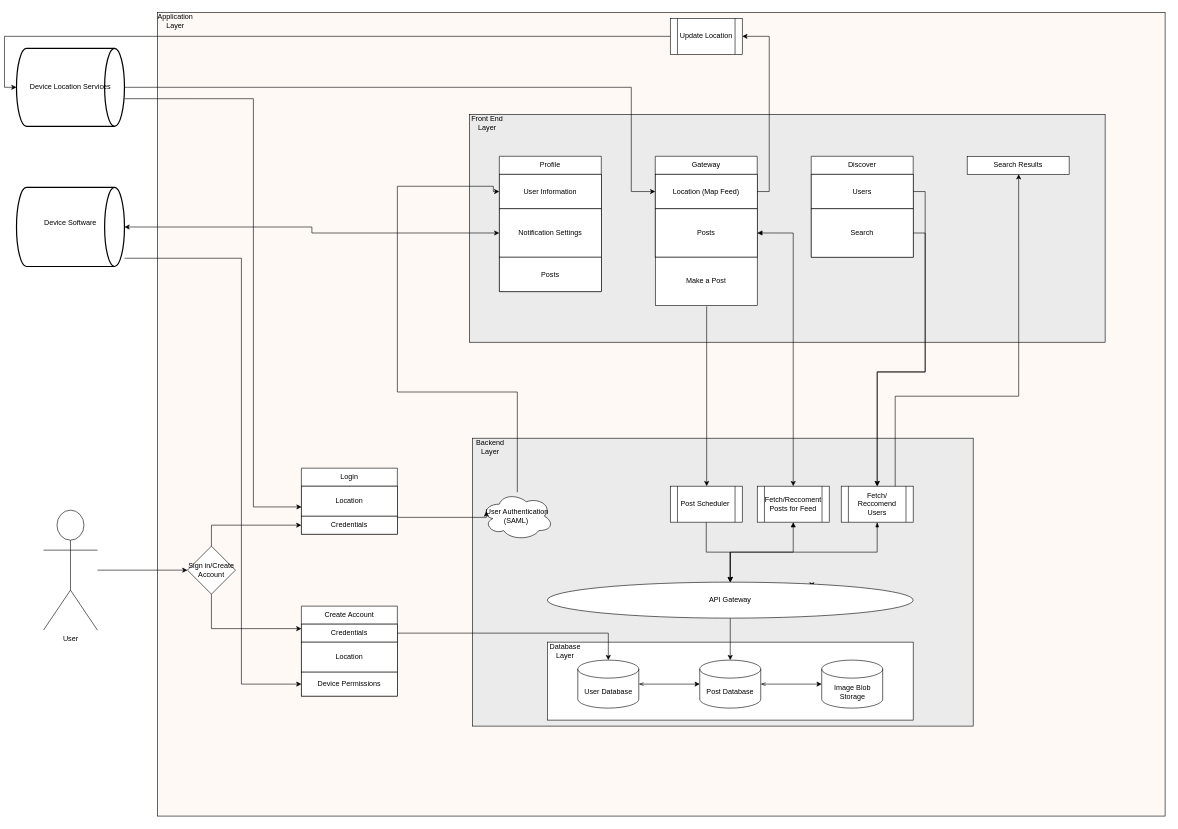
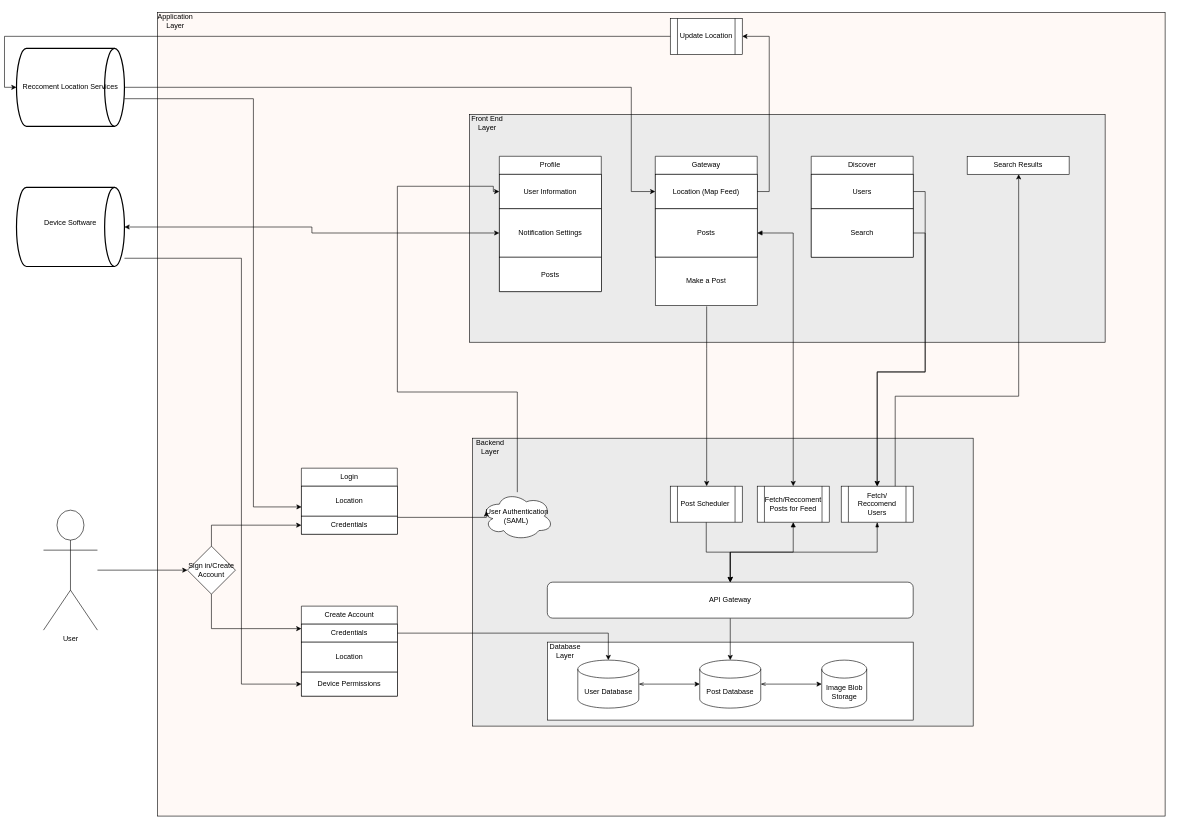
node "Device Location Services": label "Device Location Services" -> "Reccoment Location Services"
node "API Gateway": shape ellipse -> rounded rectangle
node "Image Blob Storage": size 61x48 -> 45x48
